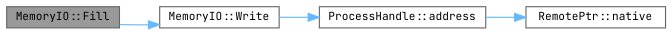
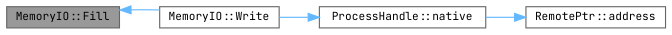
node "ProcessHandle::address": label "ProcessHandle::address" -> "ProcessHandle::native"
node "RemotePtr::native": label "RemotePtr::native" -> "RemotePtr::address"
edge "MemoryIO::Fill" -> "MemoryIO::Write": reversed
